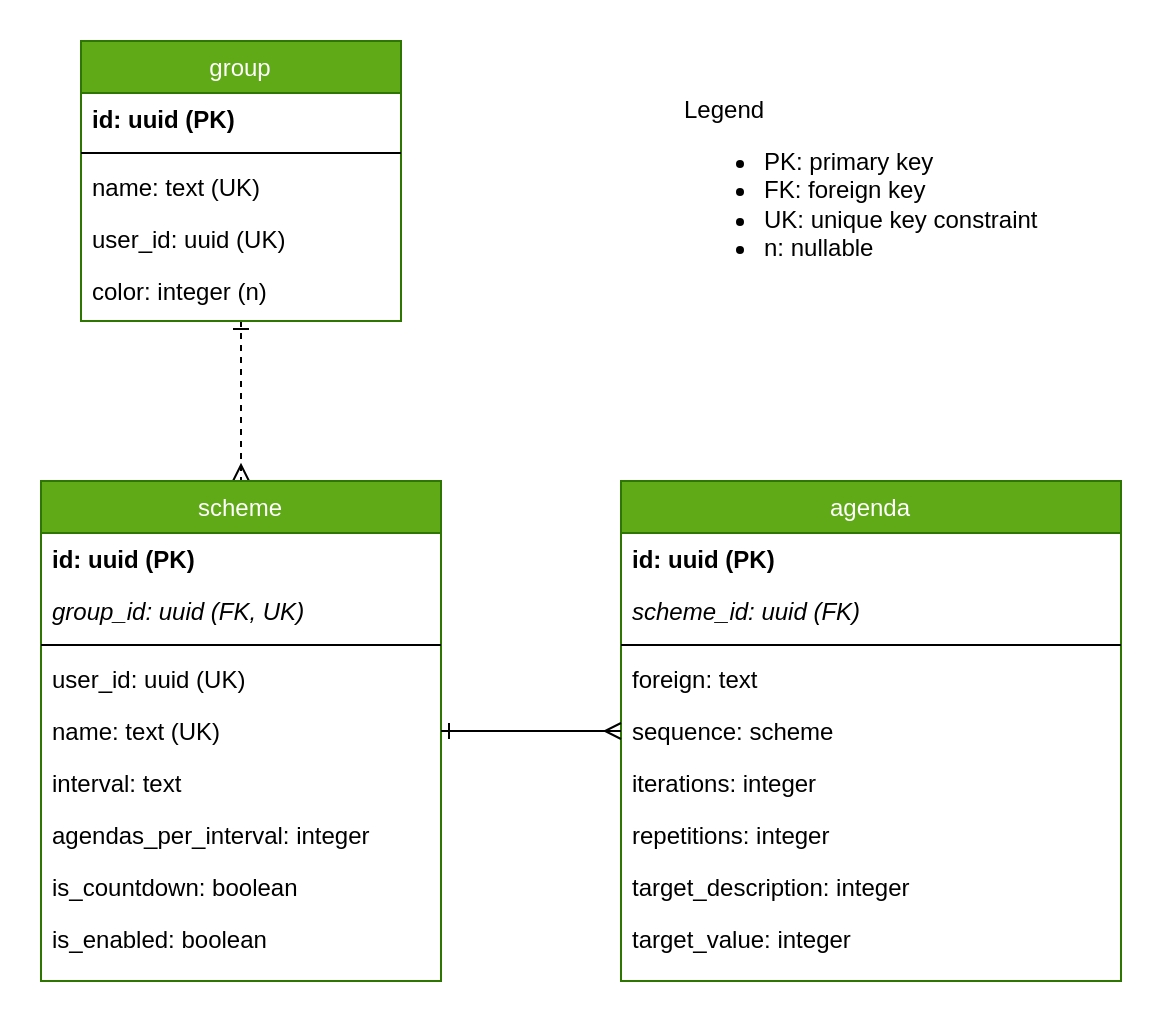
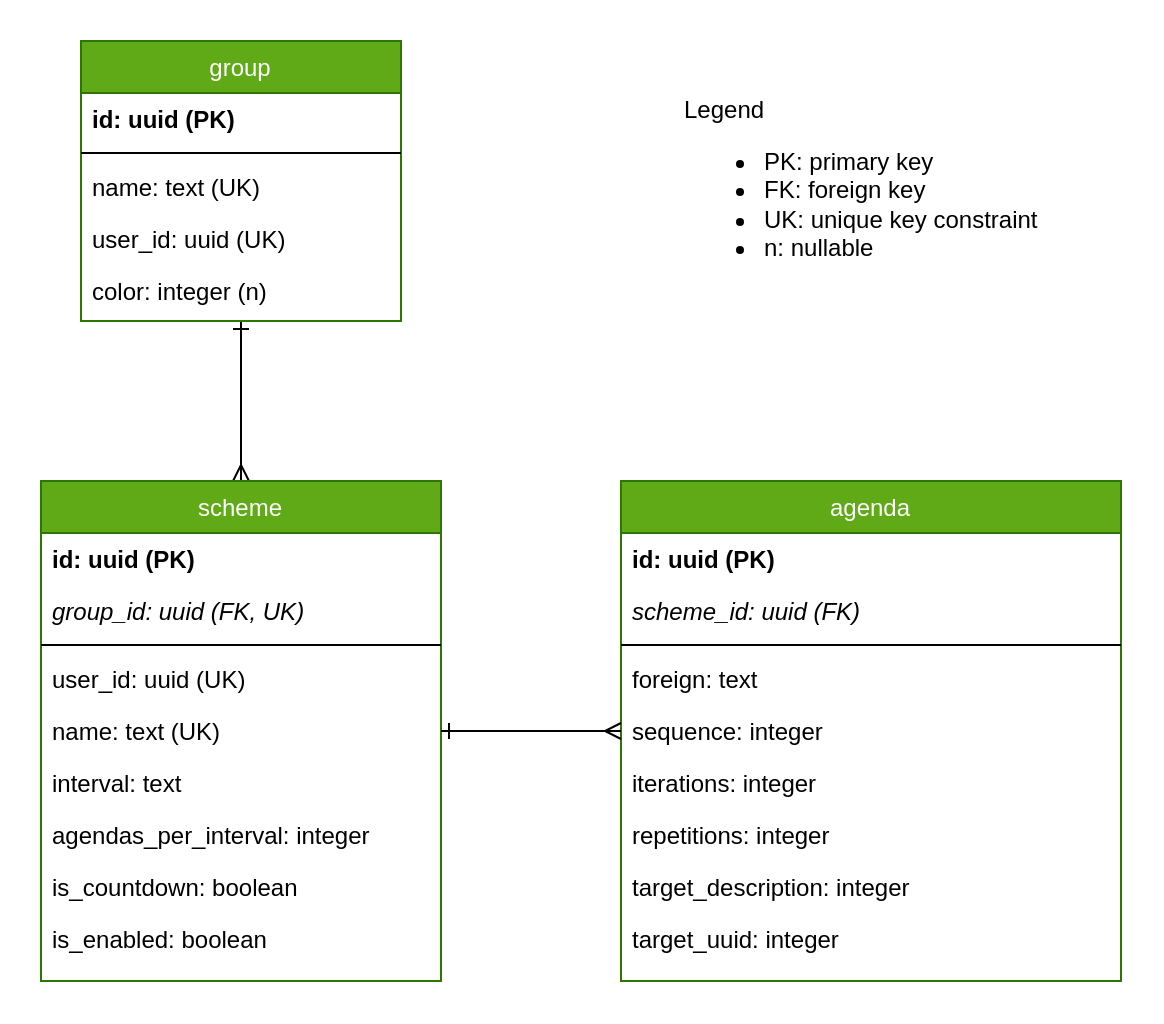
edge "group" -- "scheme": style dashed -> solid
node "sequence: scheme": label "sequence: scheme" -> "sequence: integer"
node "target_value: integer": label "target_value: integer" -> "target_uuid: integer"
